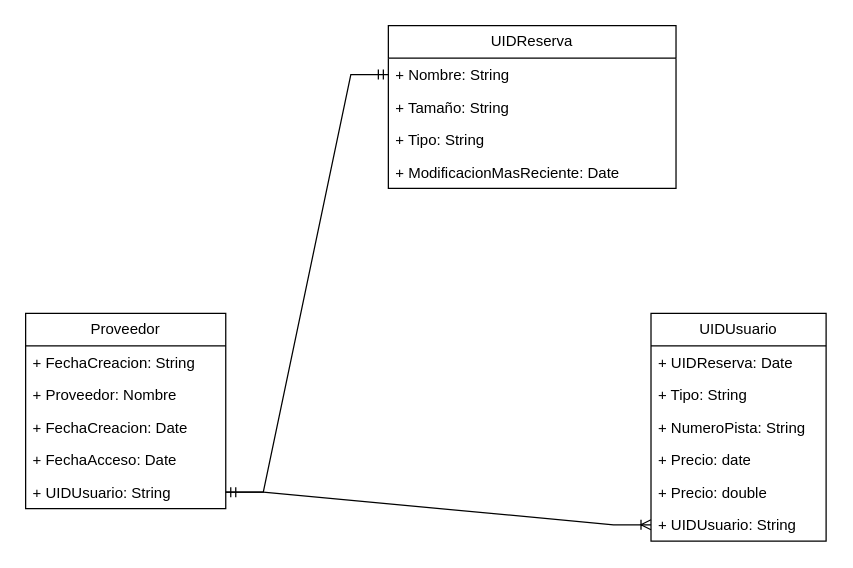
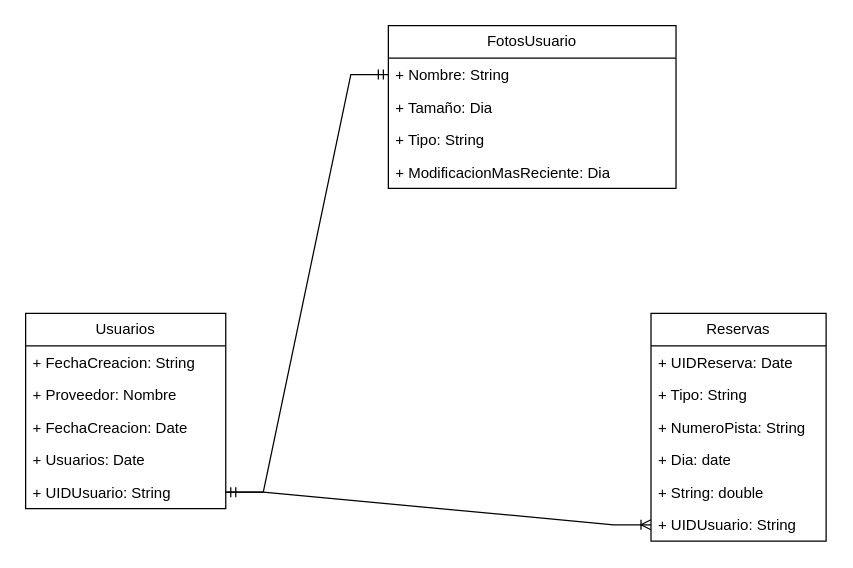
node "UIDReserva": label "UIDReserva" -> "FotosUsuario"
node "+ Tamaño: String": label "+ Tamaño: String" -> "+ Tamaño: Dia"
node "+ ModificacionMasReciente: Date": label "+ ModificacionMasReciente: Date" -> "+ ModificacionMasReciente: Dia"
node "Proveedor": label "Proveedor" -> "Usuarios"
node "UIDUsuario": label "UIDUsuario" -> "Reservas"
node "+ FechaAcceso: Date": label "+ FechaAcceso: Date" -> "+ Usuarios: Date"
node "+ Precio: date": label "+ Precio: date" -> "+ Dia: date"
node "+ Precio: double": label "+ Precio: double" -> "+ String: double"
